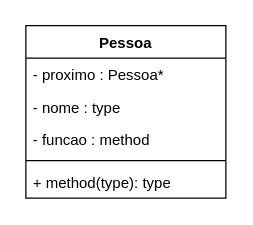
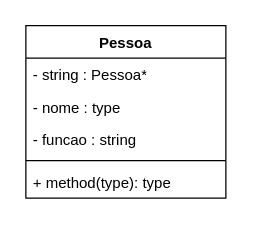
node "- proximo : Pessoa*": label "- proximo : Pessoa*" -> "- string : Pessoa*"
node "- funcao : method": label "- funcao : method" -> "- funcao : string"
